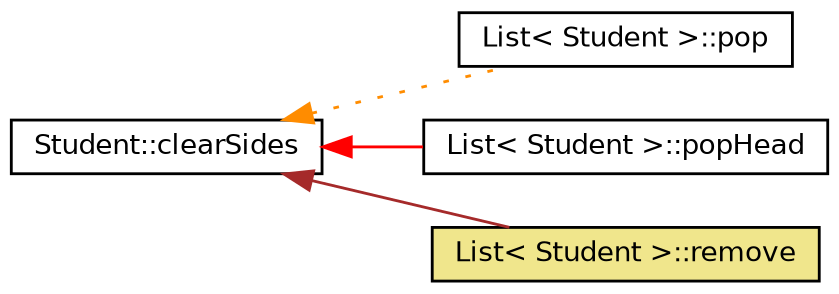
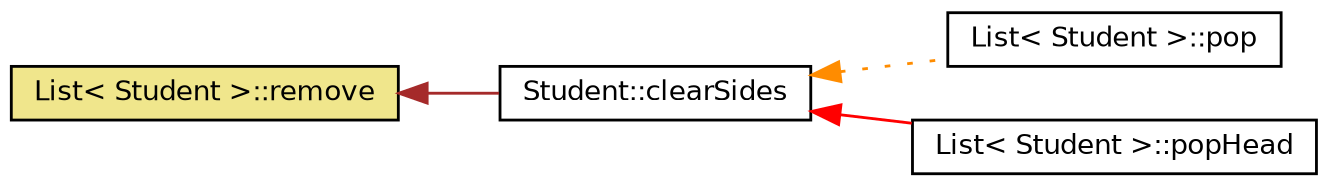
edge "List< Student >::remove" -> "Student::clearSides": reversed
